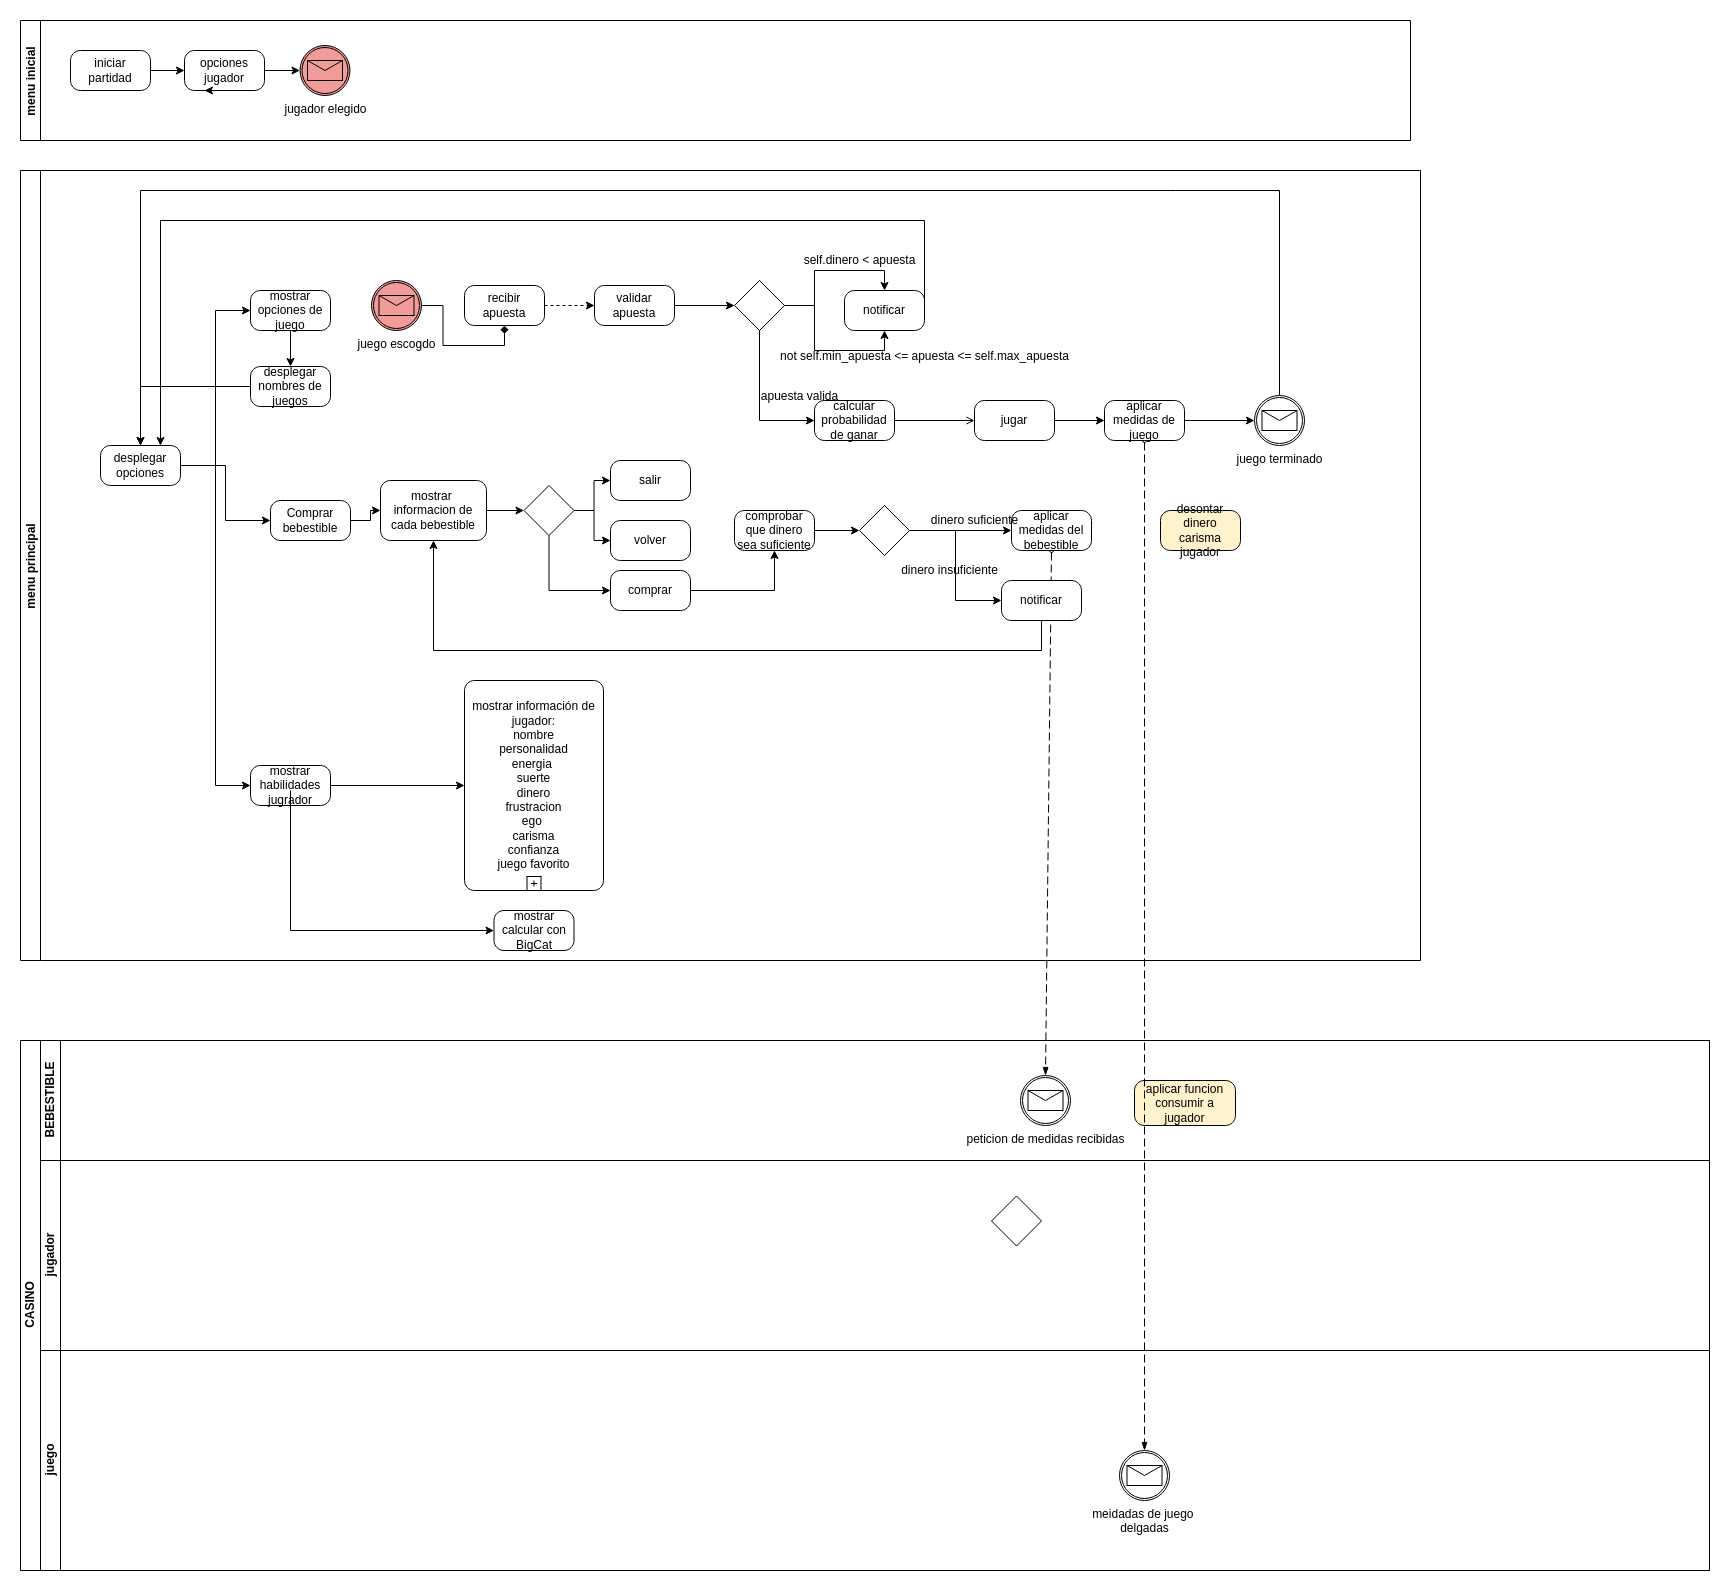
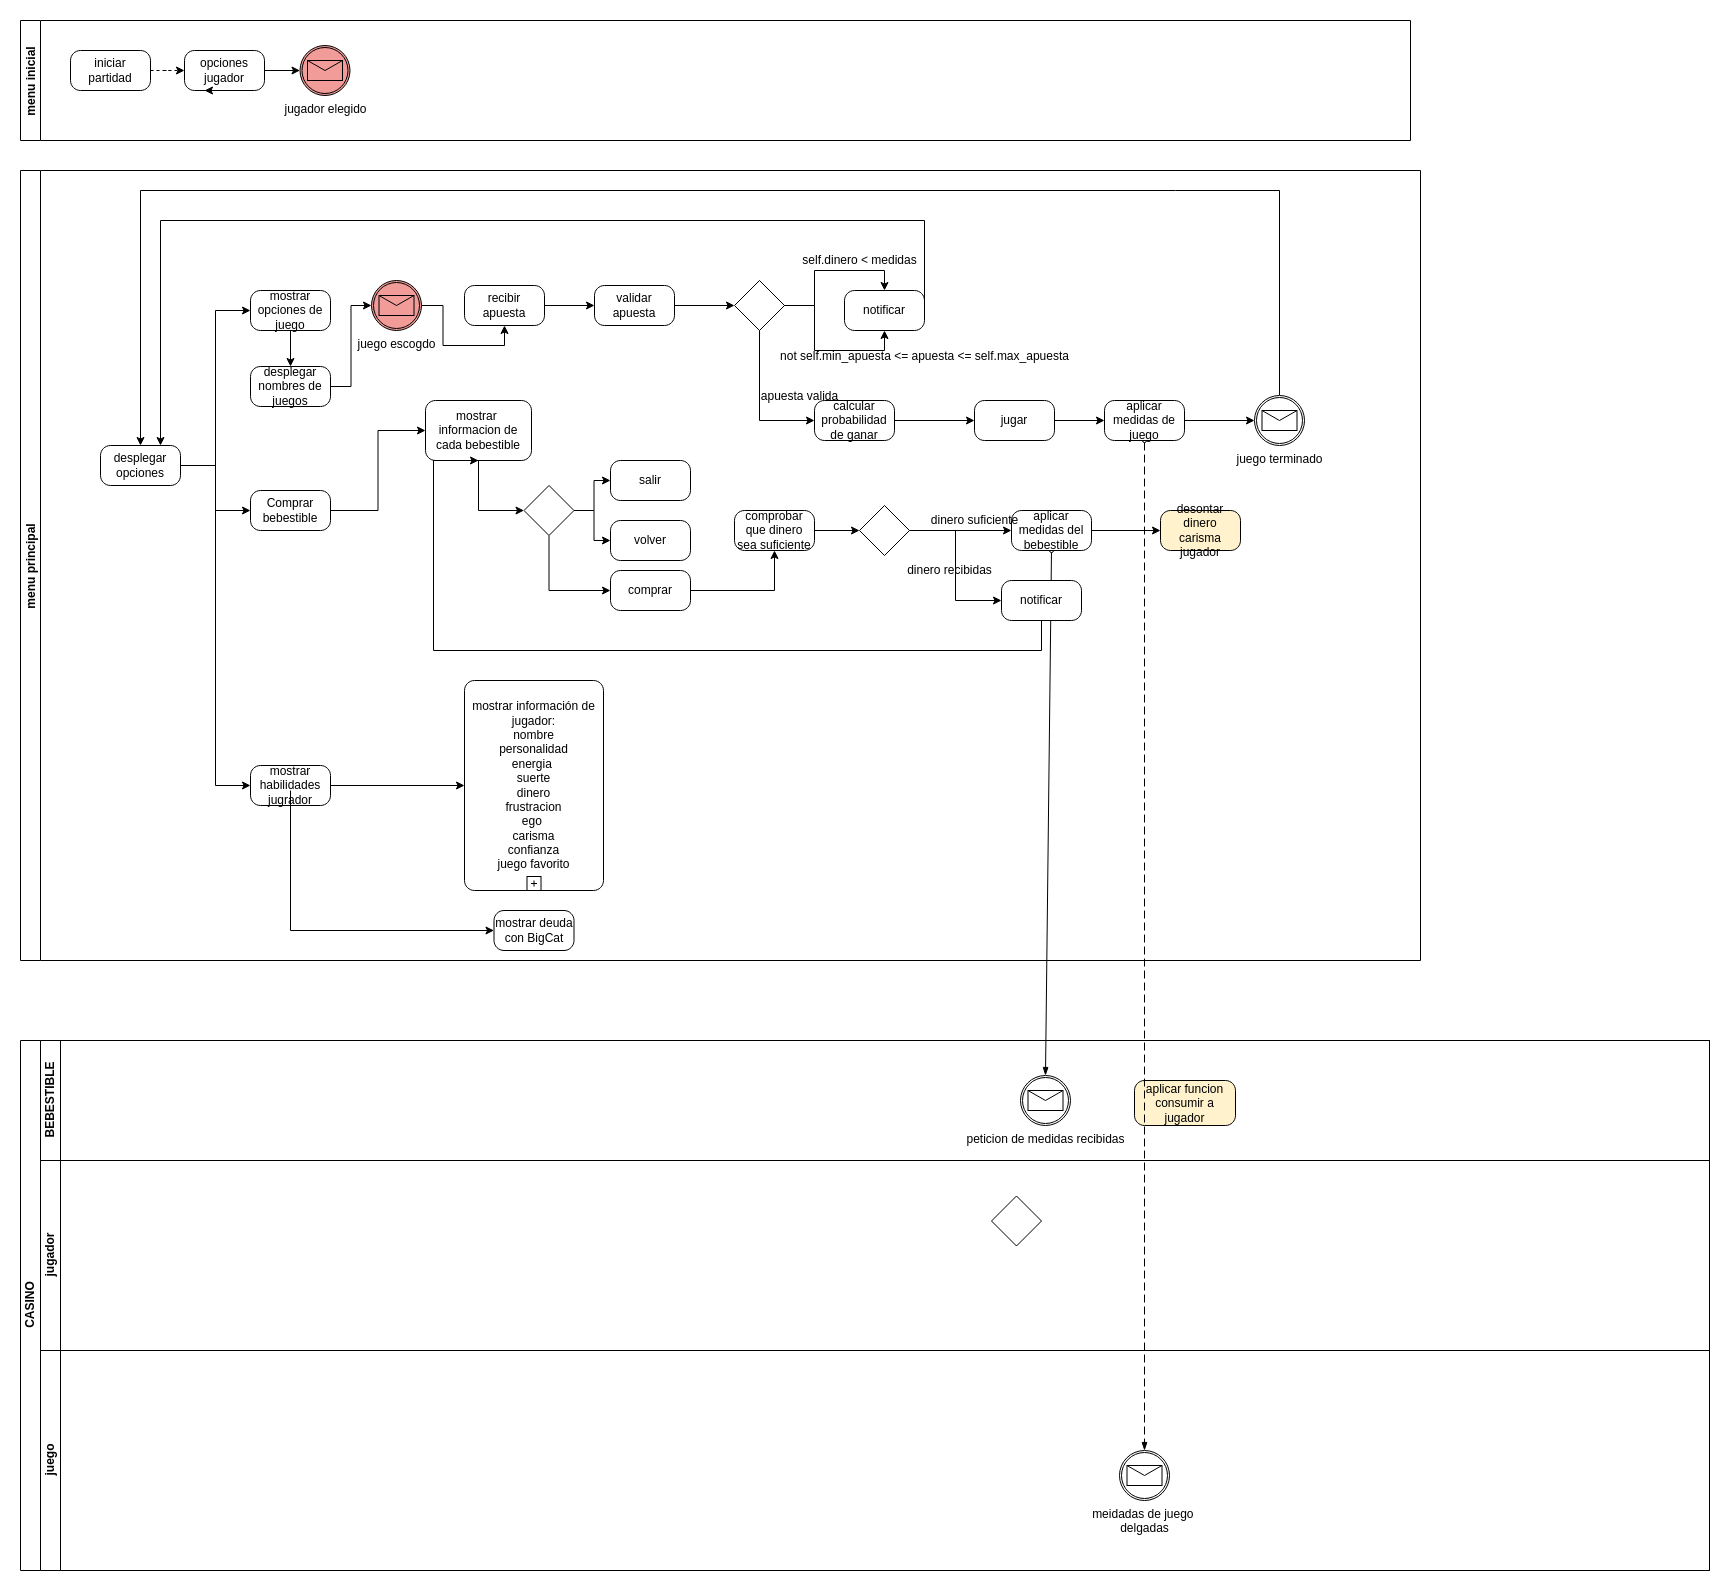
edge "iniciar partidad" -> "opciones jugador": style solid -> dashed
node "self.dinero < apuesta": label "self.dinero < apuesta" -> "self.dinero < medidas"
edge "recibir apuesta" -> "validar apuesta": style dashed -> solid
edge "juego escogdo" -> "recibir apuesta": arrowhead diamond -> classic
edge "desplegar nombres de juegos" -> "desplegar opciones": now "desplegar nombres de juegos" -> "juego escogdo"
edge "calcular probabilidad de ganar" -> "jugar": arrowhead open -> classic
node "mostrar informacion de cada bebestible": moved (434, 511) -> (479, 431)
node "Comprar bebestible": moved (311, 521) -> (291, 511)
edge "aplicar medidas del bebestible" -> "desontar dinero carisma jugador": added
node "dinero insuficiente": label "dinero insuficiente" -> "dinero recibidas"
edge "aplicar medidas del bebestible" -- "peticion de medidas recibidas": style dashed -> solid
node "mostrar calcular con BigCat": label "mostrar calcular con BigCat" -> "mostrar deuda con BigCat"
